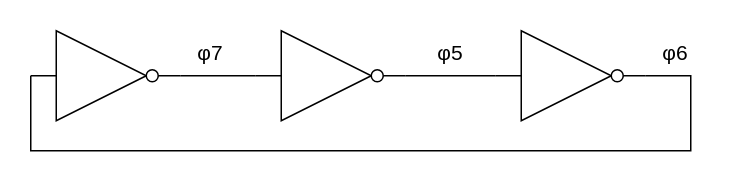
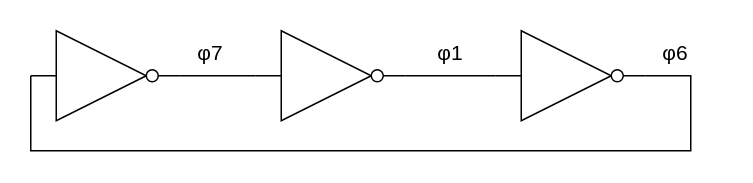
node "φ5": label "φ5" -> "φ1"
